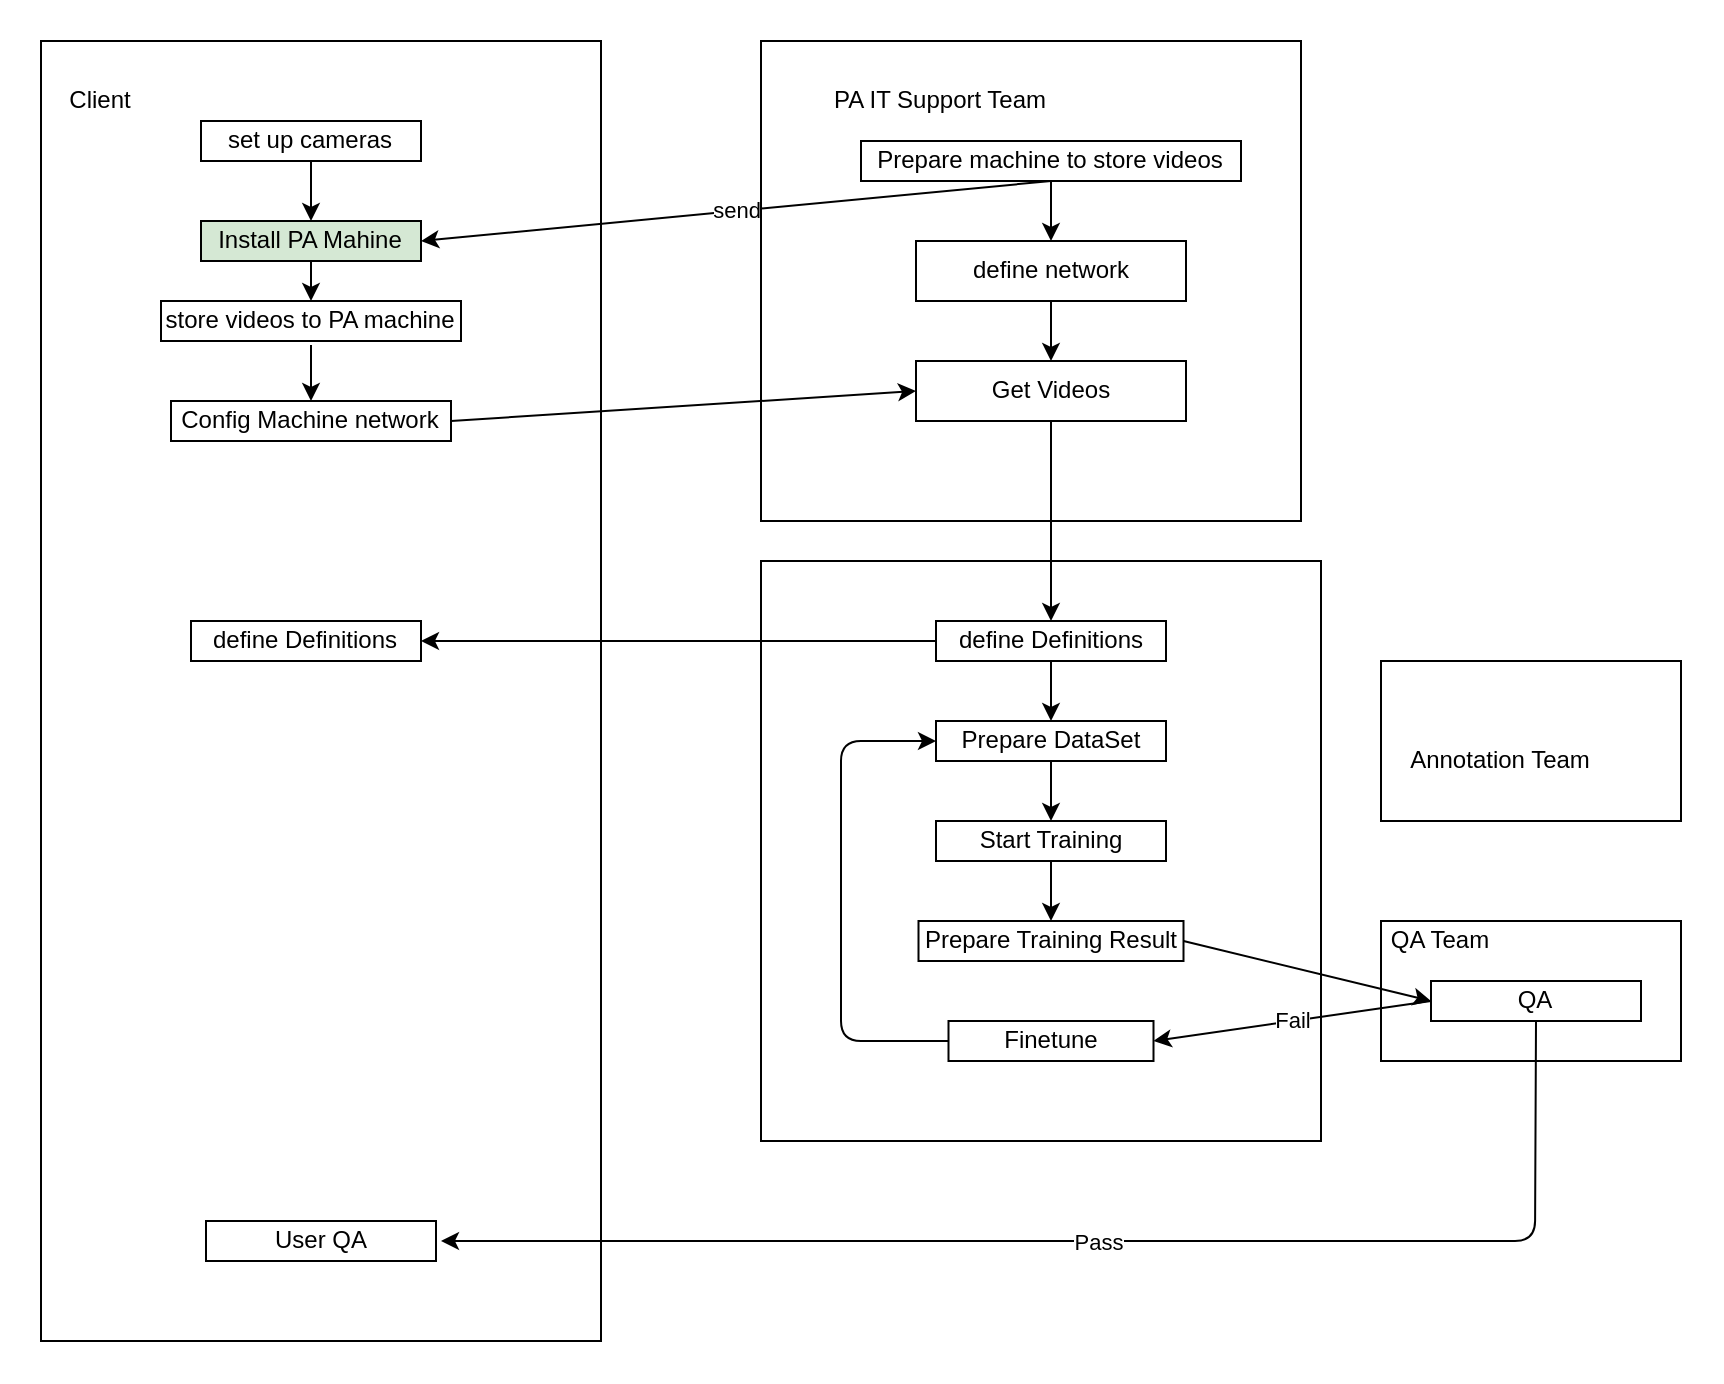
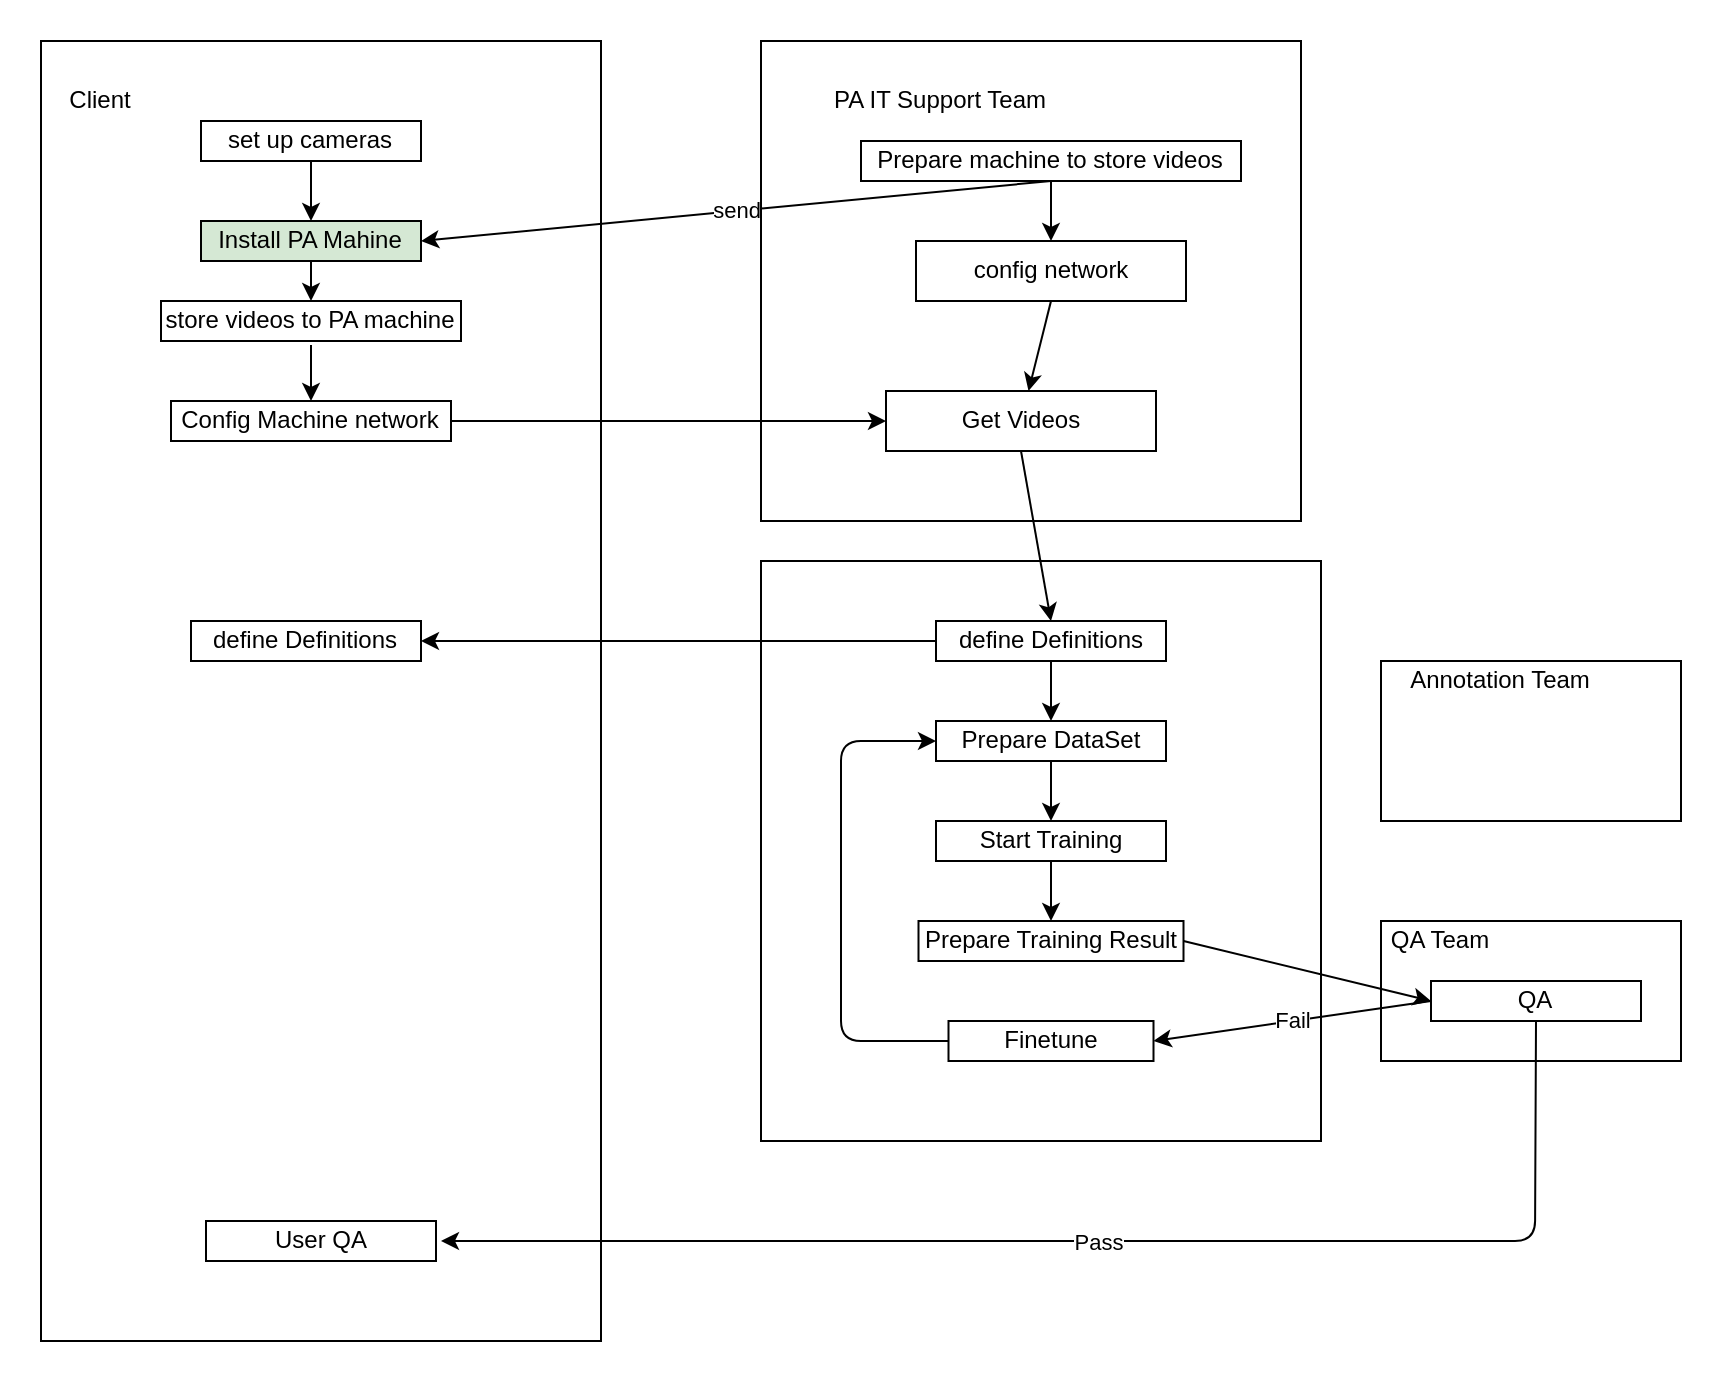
node "define network": label "define network" -> "config network"
node "Get Videos": moved (1051, 391) -> (1021, 421)
node "Annotation Team": moved (1501, 761) -> (1501, 681)
